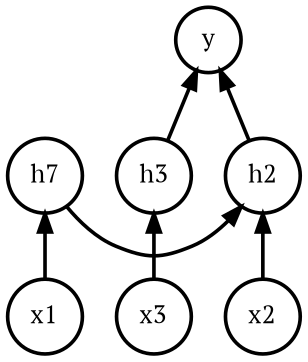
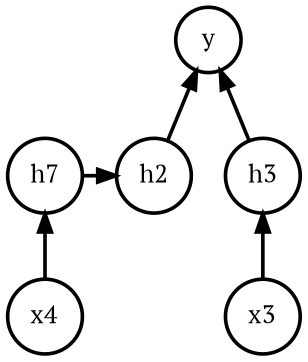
node "x1": label "x1" -> "x4"
node "x2": removed
